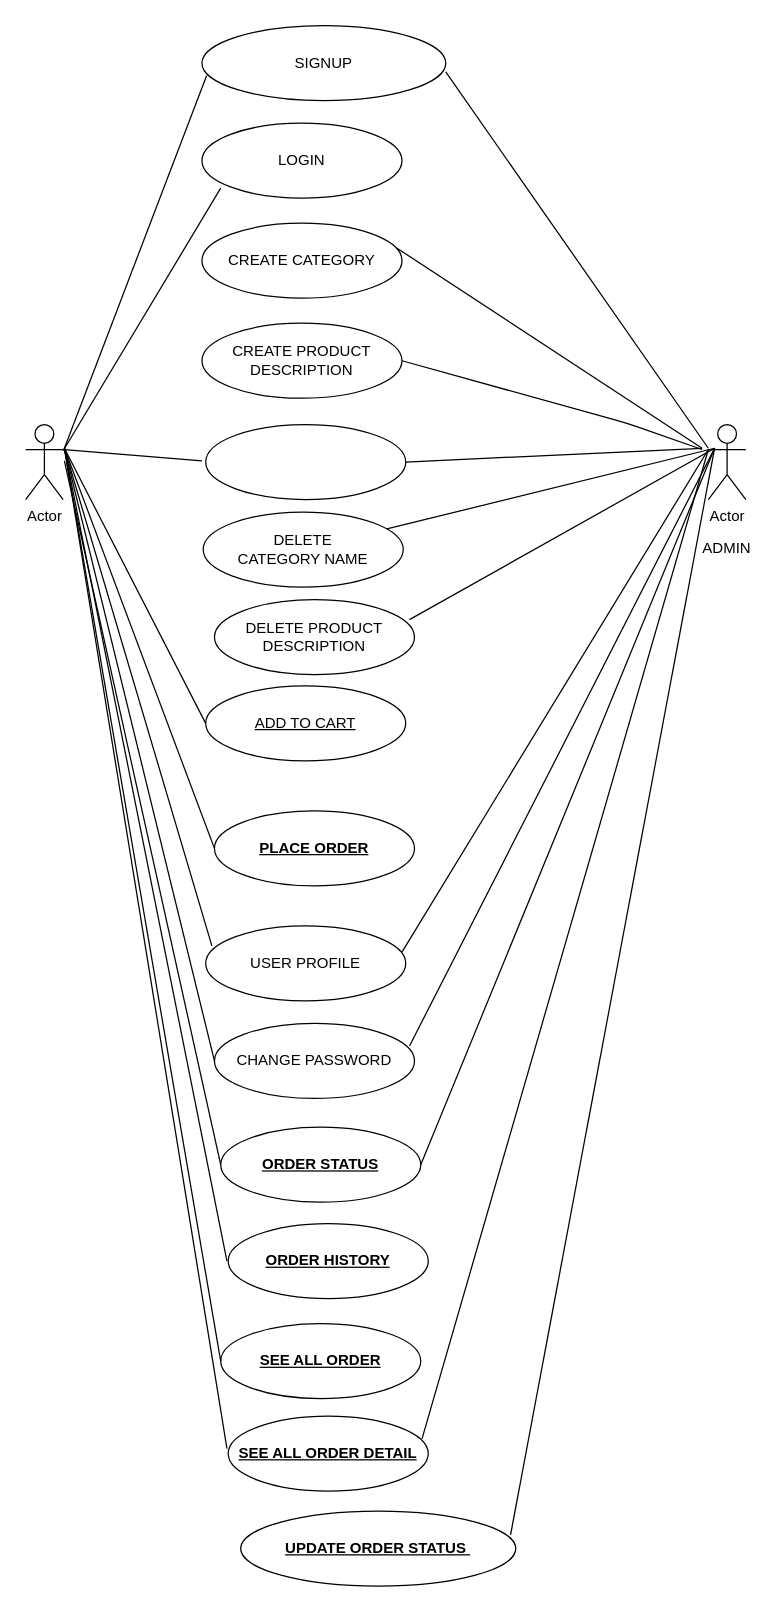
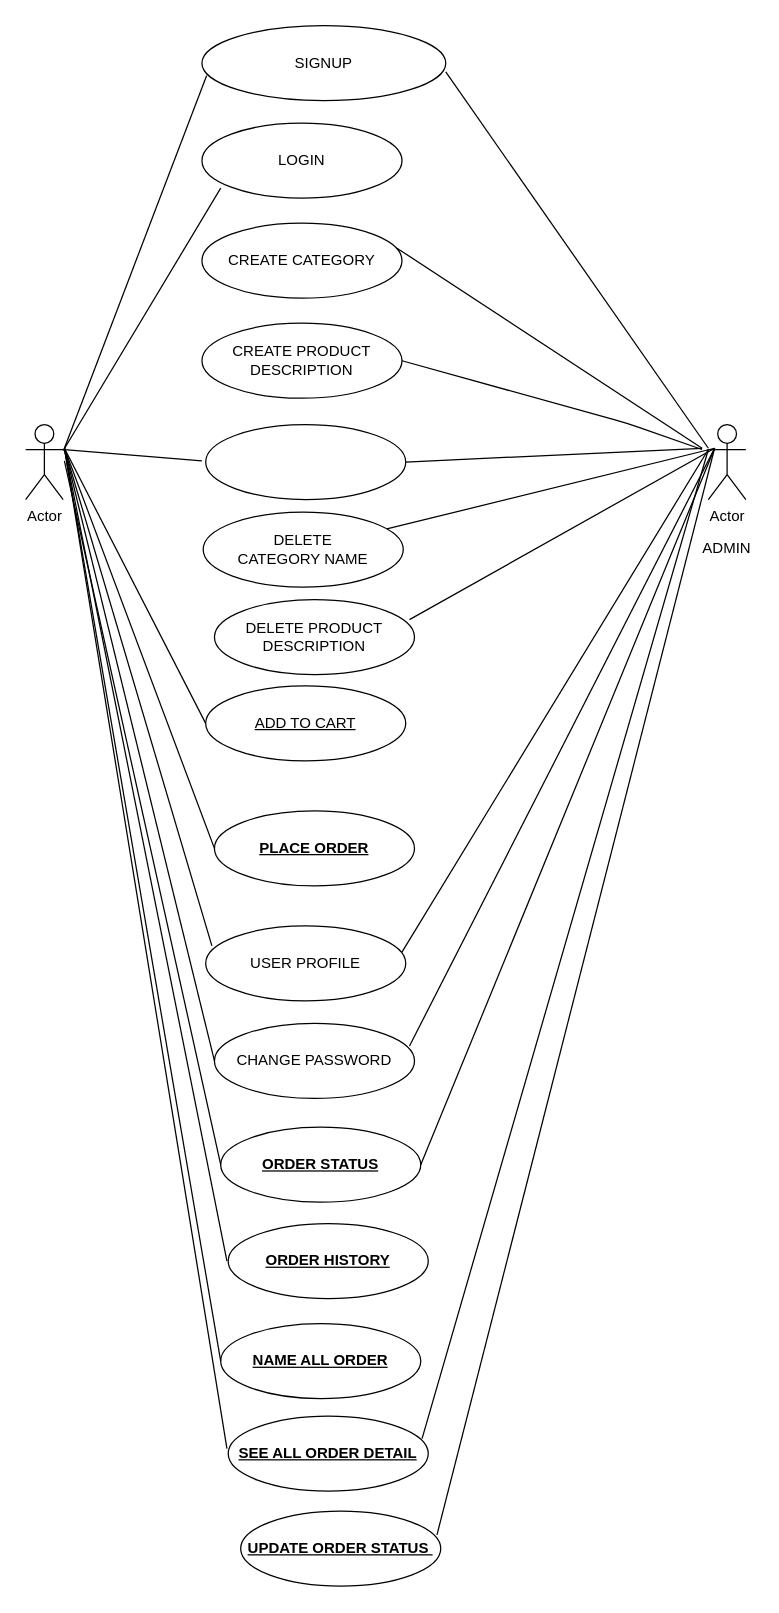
node "SEE ALL ORDER": label "SEE ALL ORDER" -> "NAME ALL ORDER"
node "UPDATE ORDER STATUS": size 275x75 -> 200x75
